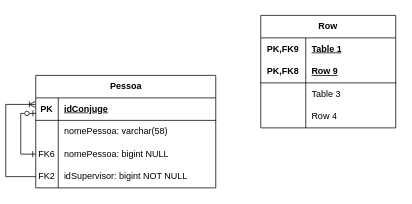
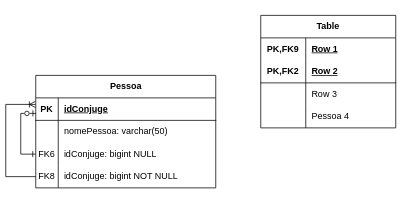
node "Row": label "Row" -> "Table"
node "Table 1": label "Table 1" -> "Row 1"
node "PK,FK8": label "PK,FK8" -> "PK,FK2"
node "Row 9": label "Row 9" -> "Row 2"
node "Table 3": label "Table 3" -> "Row 3"
node "Row 4": label "Row 4" -> "Pessoa 4"
node "nomePessoa: varchar(58)": label "nomePessoa: varchar(58)" -> "nomePessoa: varchar(50)"
node "nomePessoa: bigint NULL": label "nomePessoa: bigint NULL" -> "idConjuge: bigint NULL"
node "FK2": label "FK2" -> "FK8"
node "idSupervisor: bigint NOT NULL": label "idSupervisor: bigint NOT NULL" -> "idConjuge: bigint NOT NULL"
